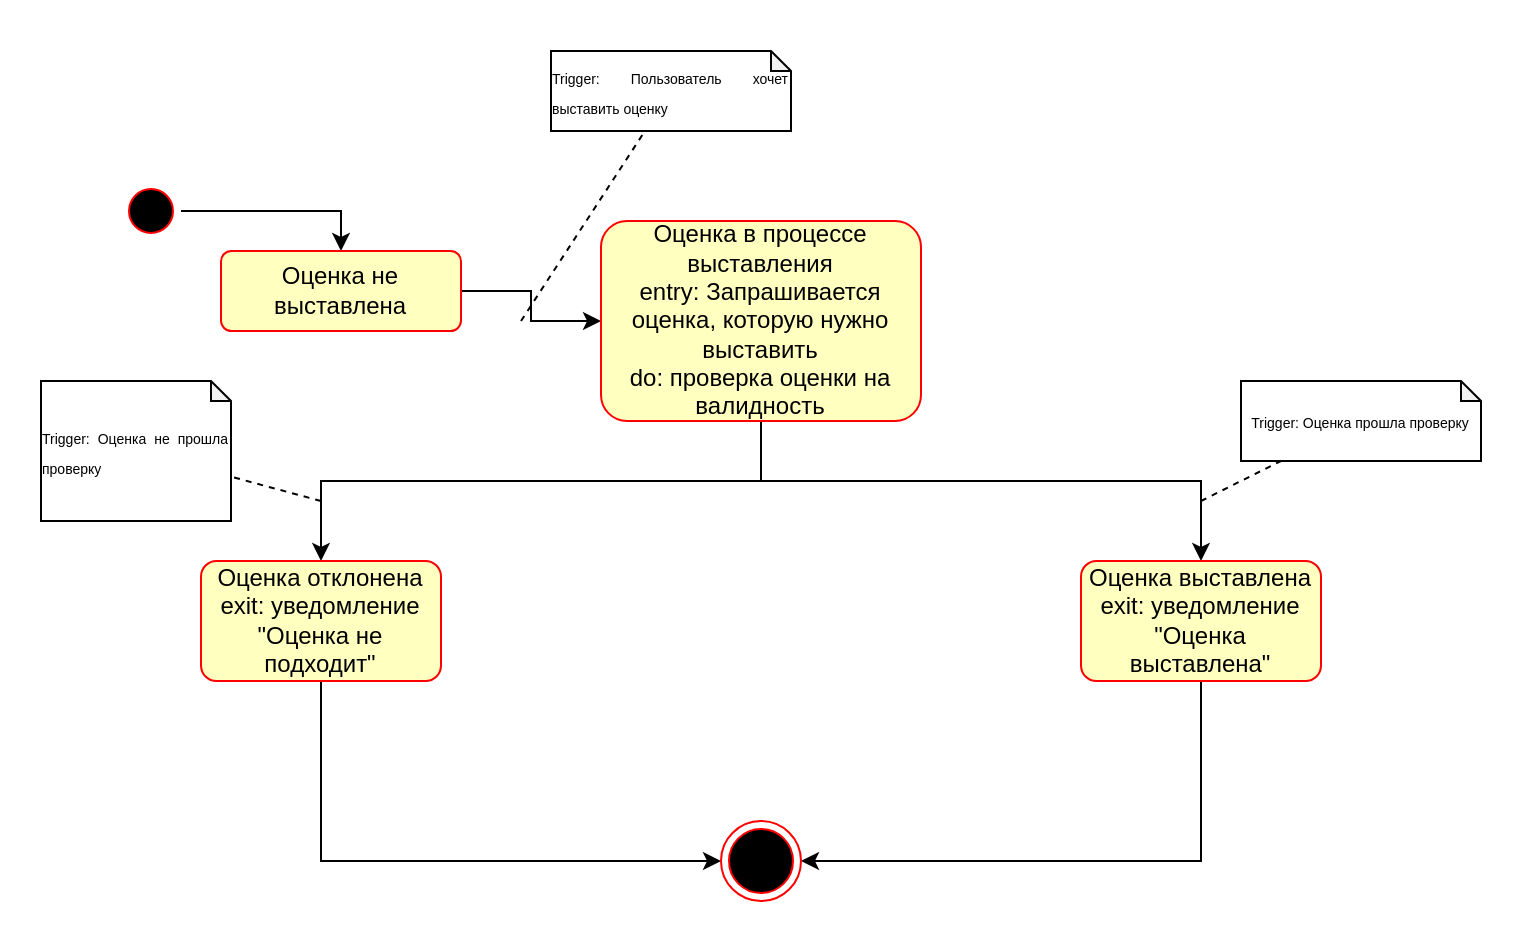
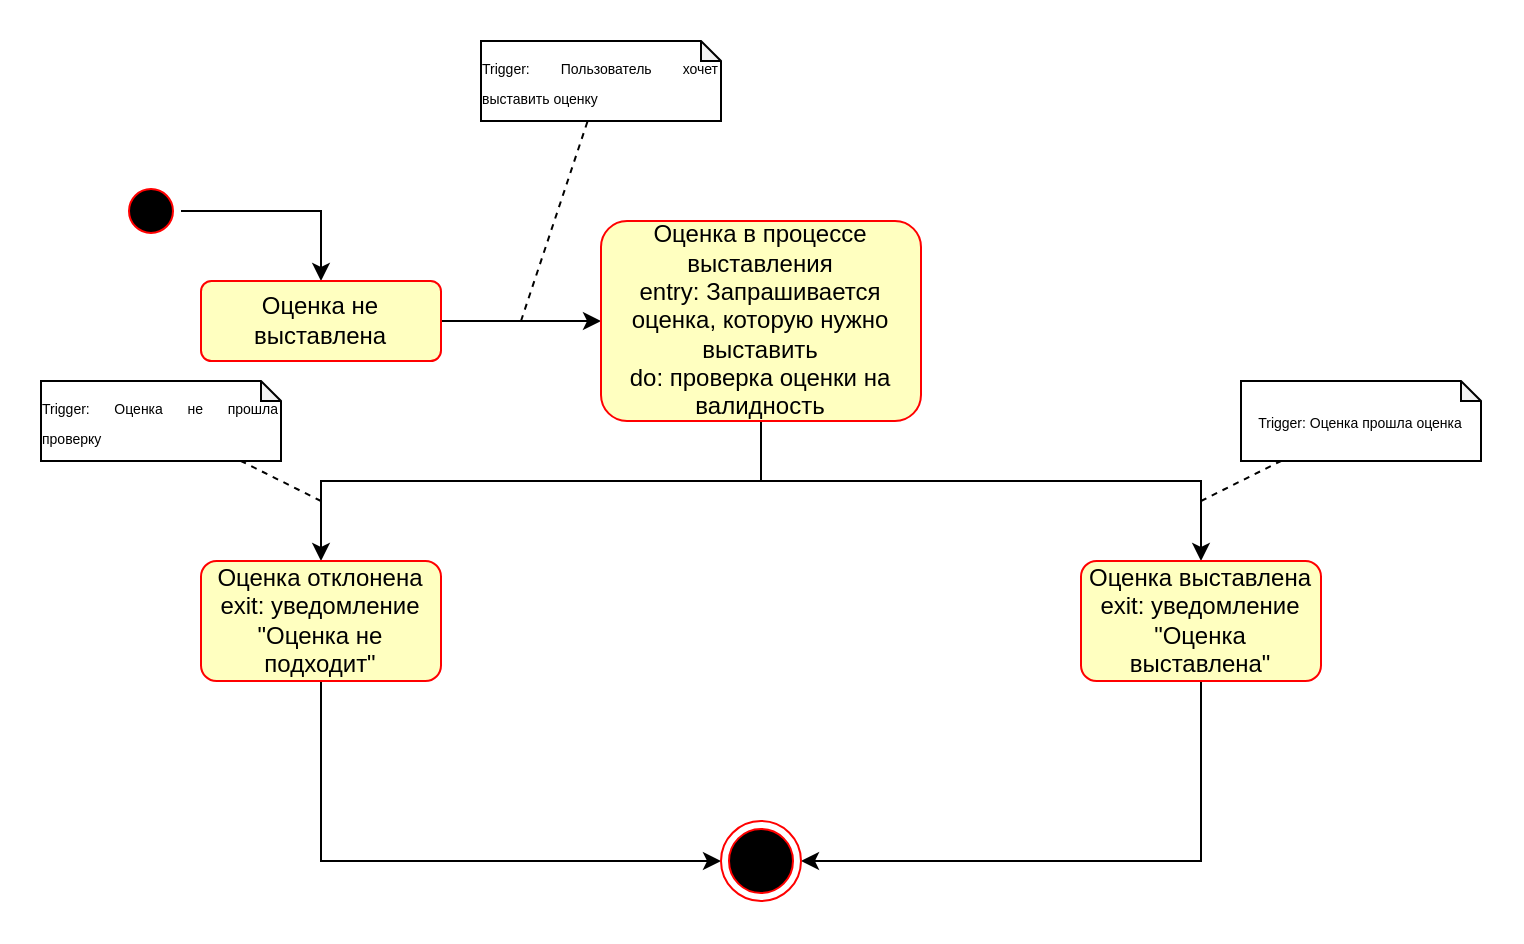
node "Trigger: Пользователь хочет выставить оценку": moved (671, 91) -> (601, 81)
node "Оценка не выставлена": moved (341, 291) -> (321, 321)
node "Trigger: Оценка прошла проверку": label "Trigger: Оценка прошла проверку" -> "Trigger: Оценка прошла оценка"
node "Trigger: Оценка не прошла проверку": size 190x140 -> 240x80
